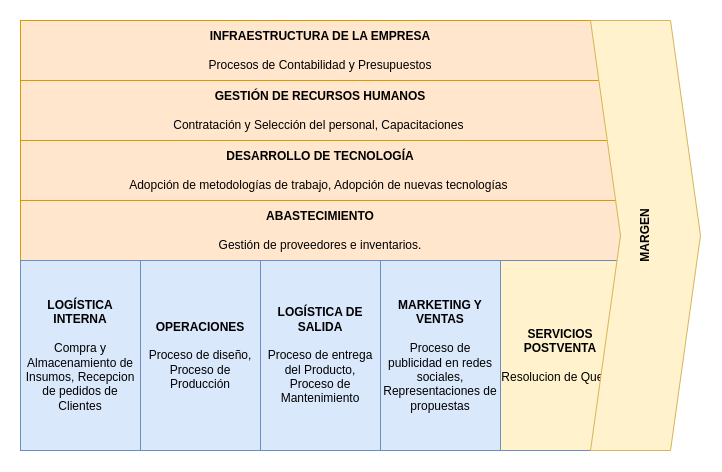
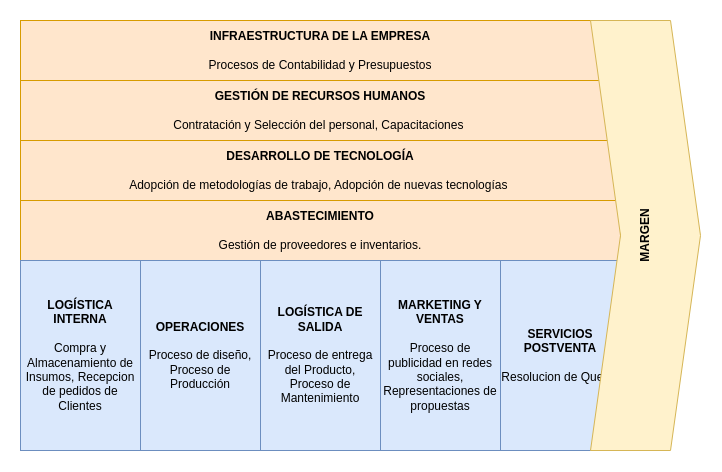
node "SERVICIOS POSTVENTA Resolucion de Quejas": fillcolor #fff2cc -> #dae8fc
